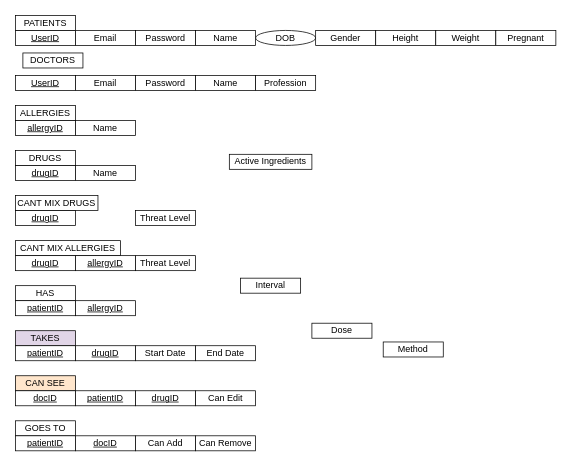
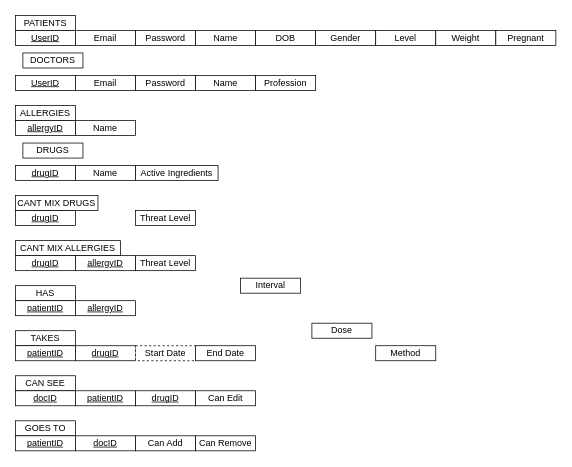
node "DOB": shape ellipse -> rectangle
node "Height": label "Height" -> "Level"
node "DRUGS": moved (45, 158) -> (53, 150)
node "Active Ingredients": moved (270, 162) -> (177, 173)
node "TAKES": fillcolor #e1d5e7 -> #ffffff
node "Method": moved (413, 349) -> (405, 353)
node "Start Date": style solid -> dashed
node "CAN SEE": fillcolor #ffe6cc -> #ffffff
